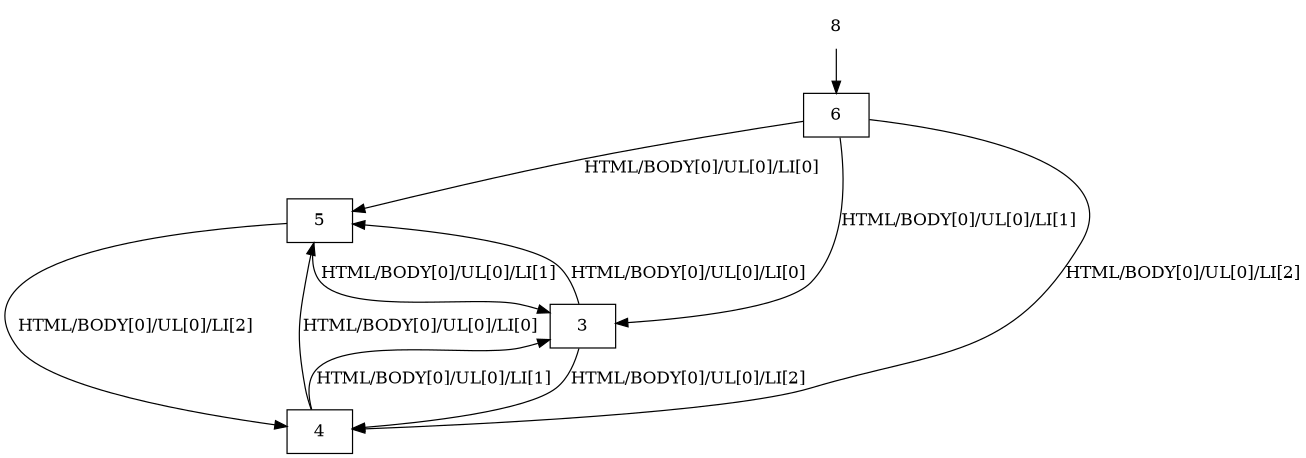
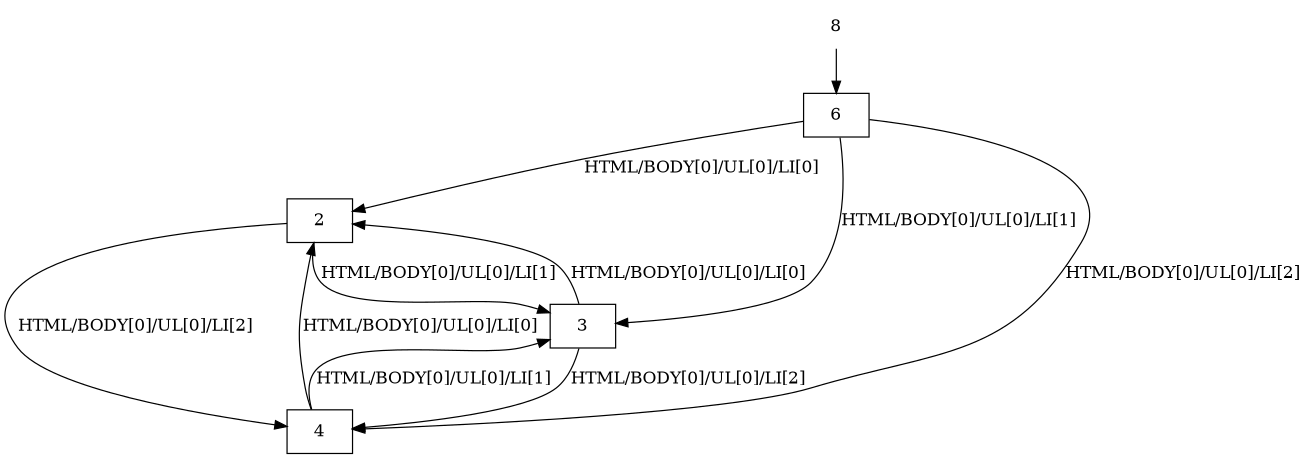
node "5": label "5" -> "2"
